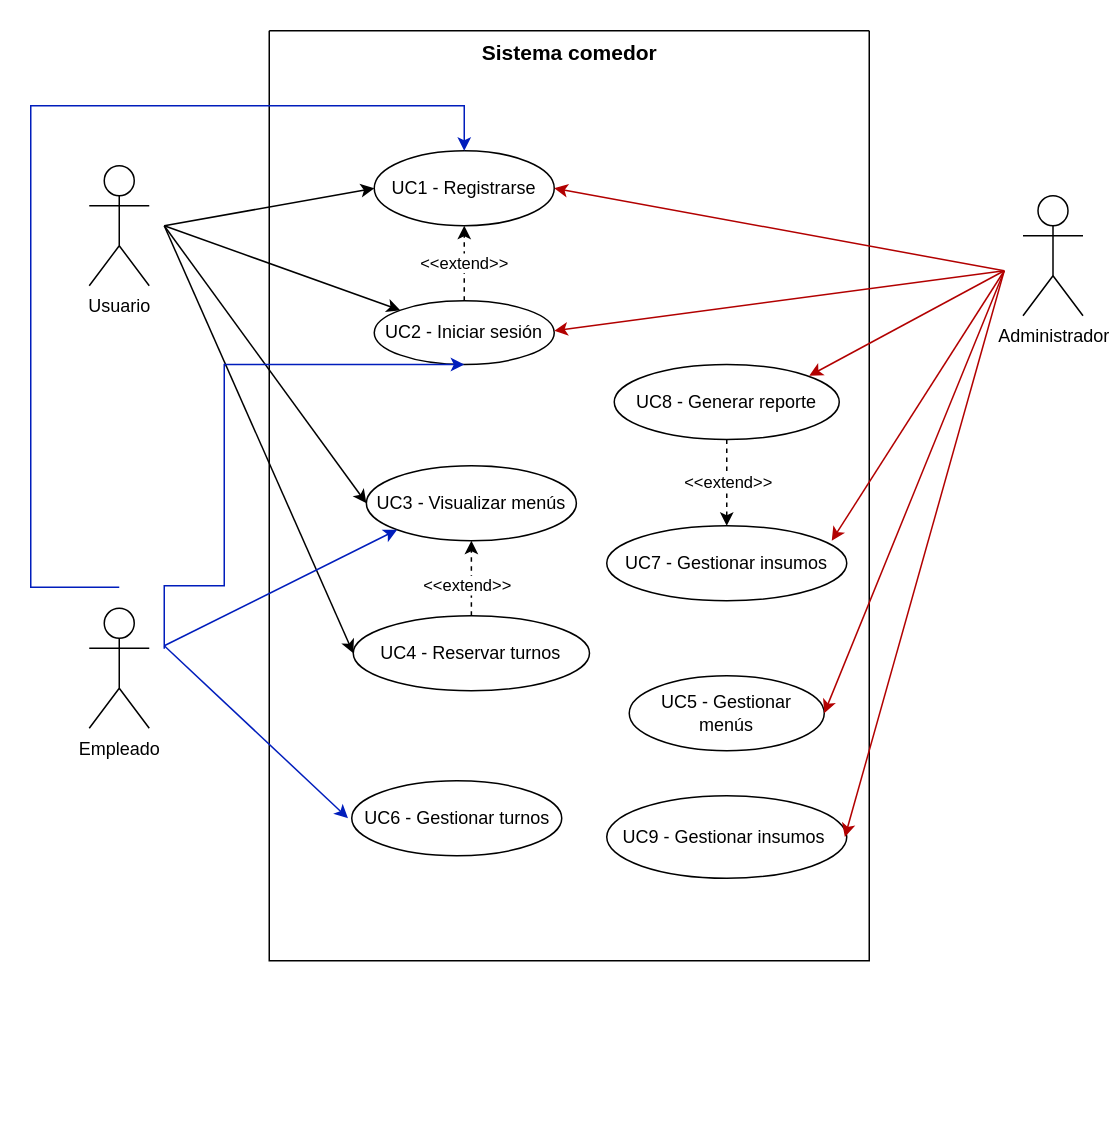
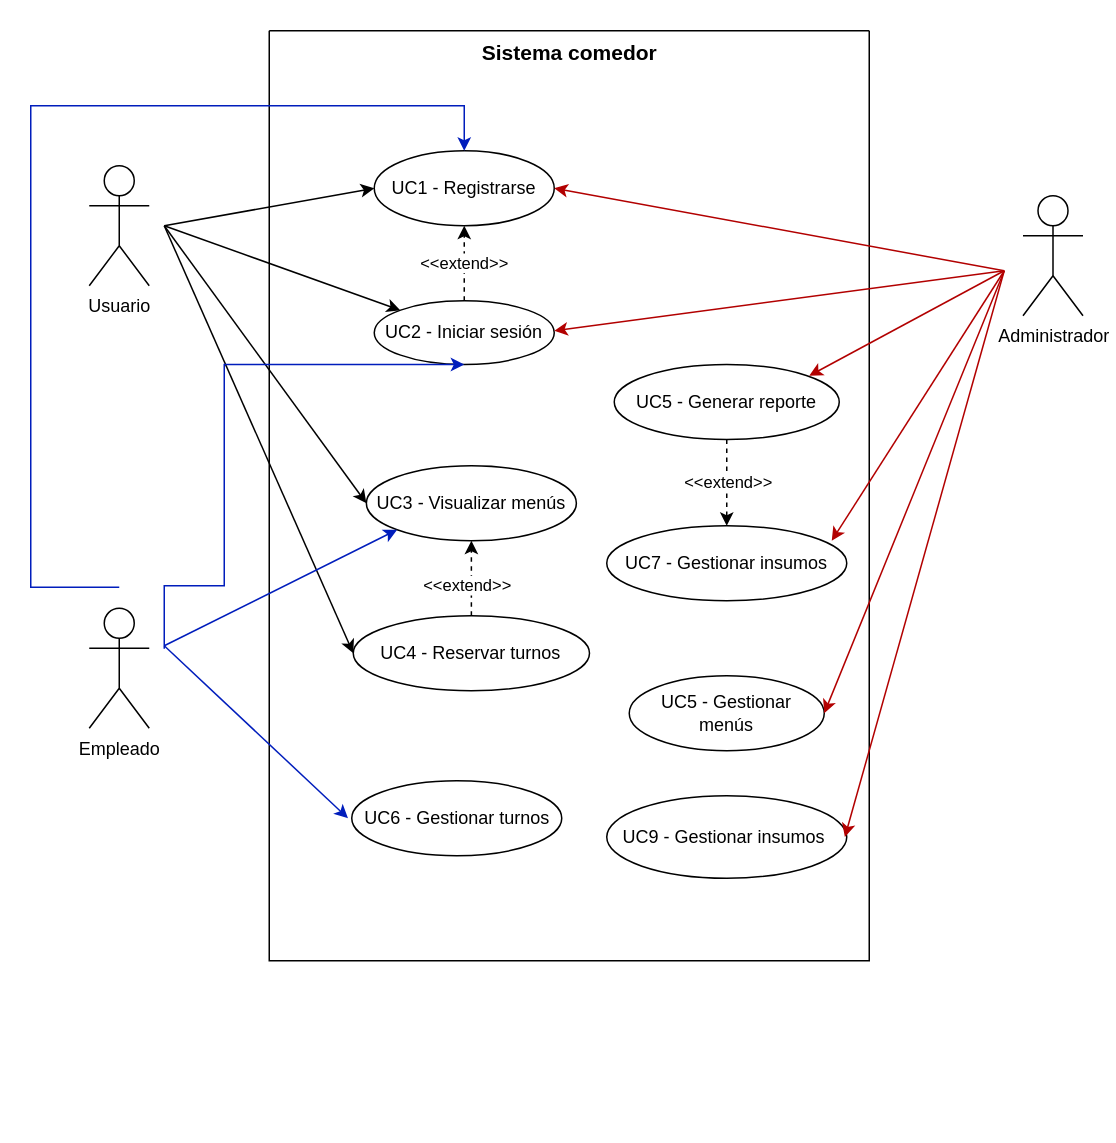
node "UC8 - Generar reporte": label "UC8 - Generar reporte" -> "UC5 - Generar reporte"
